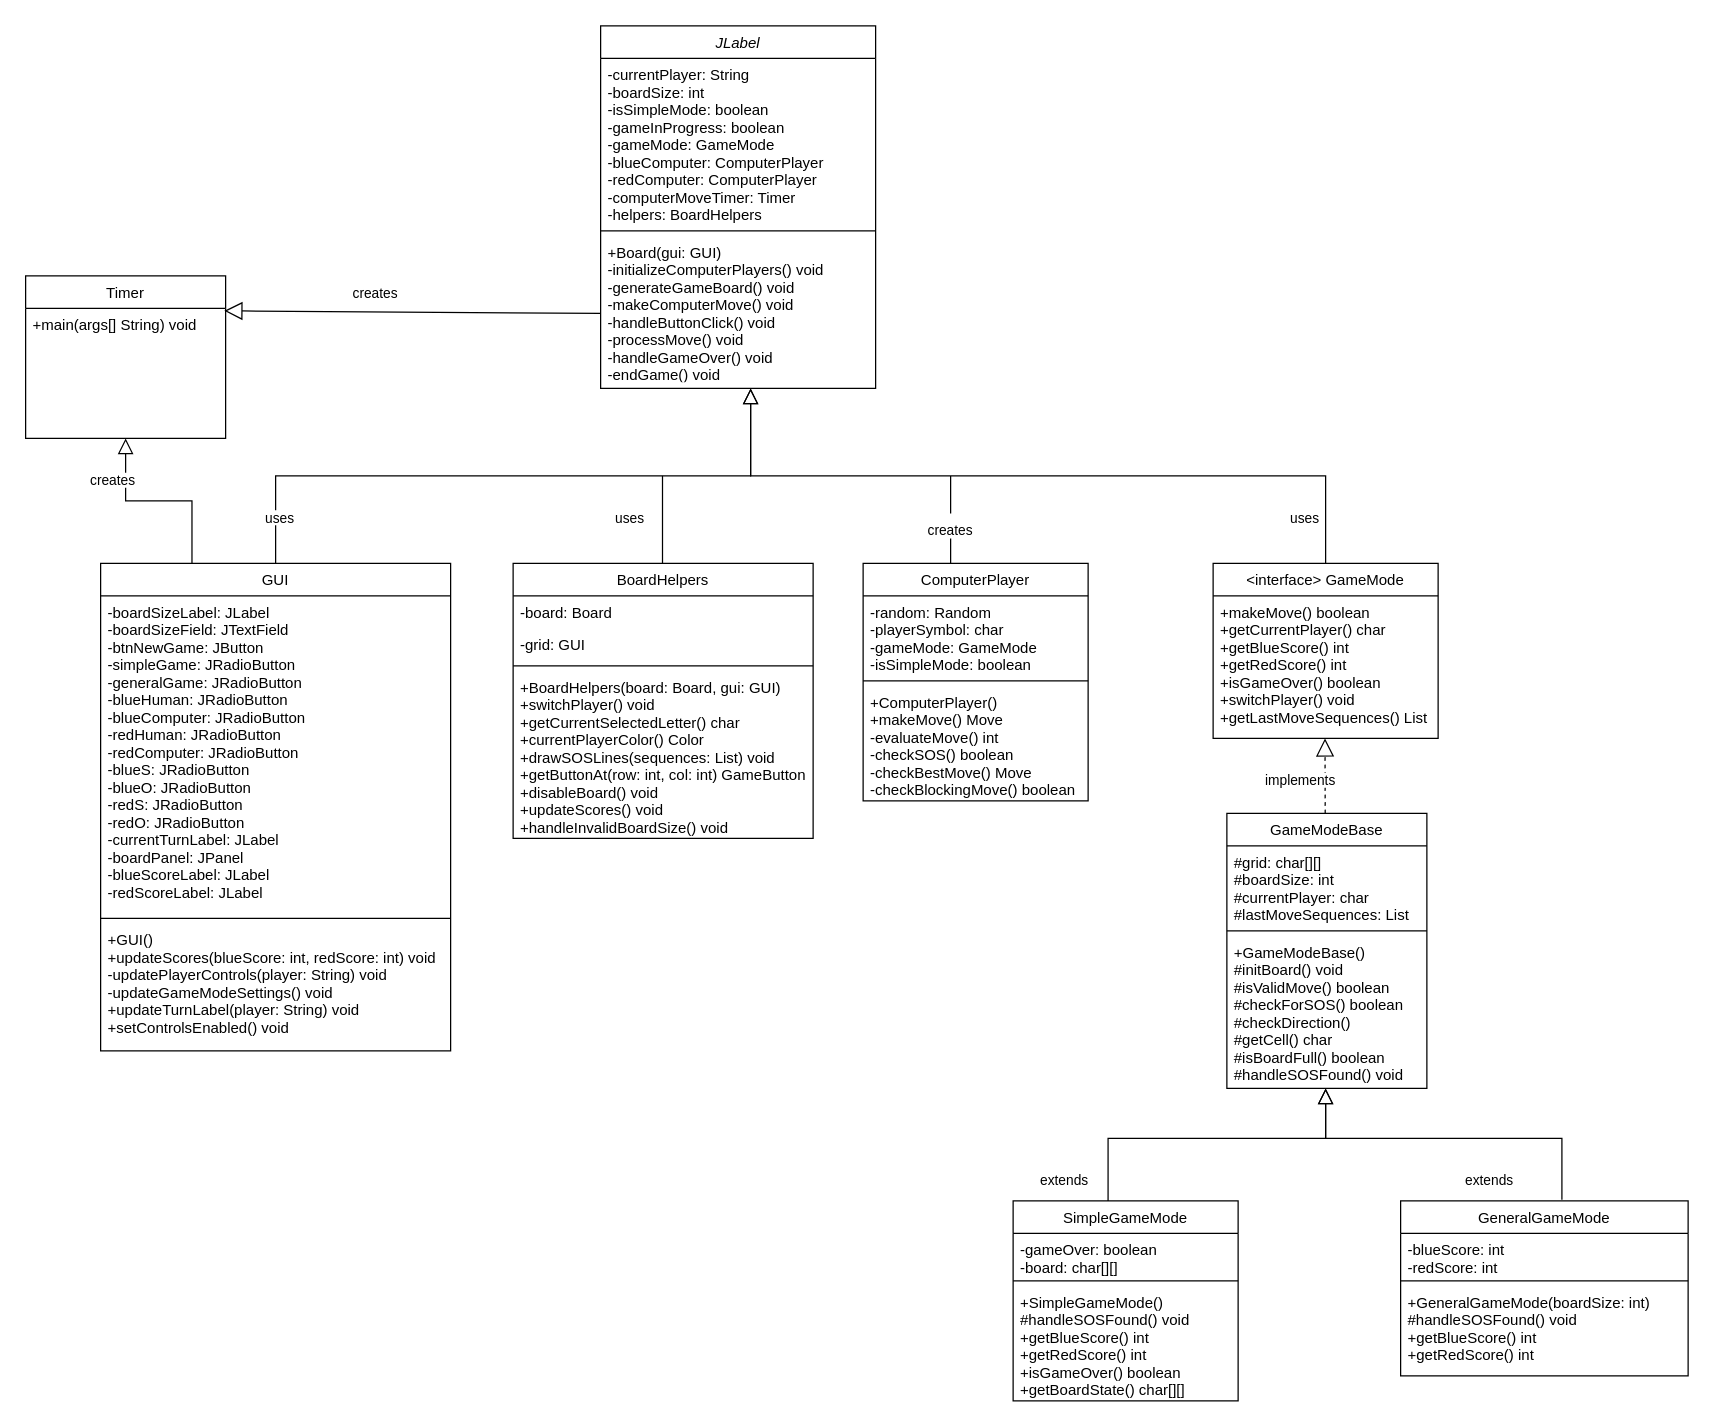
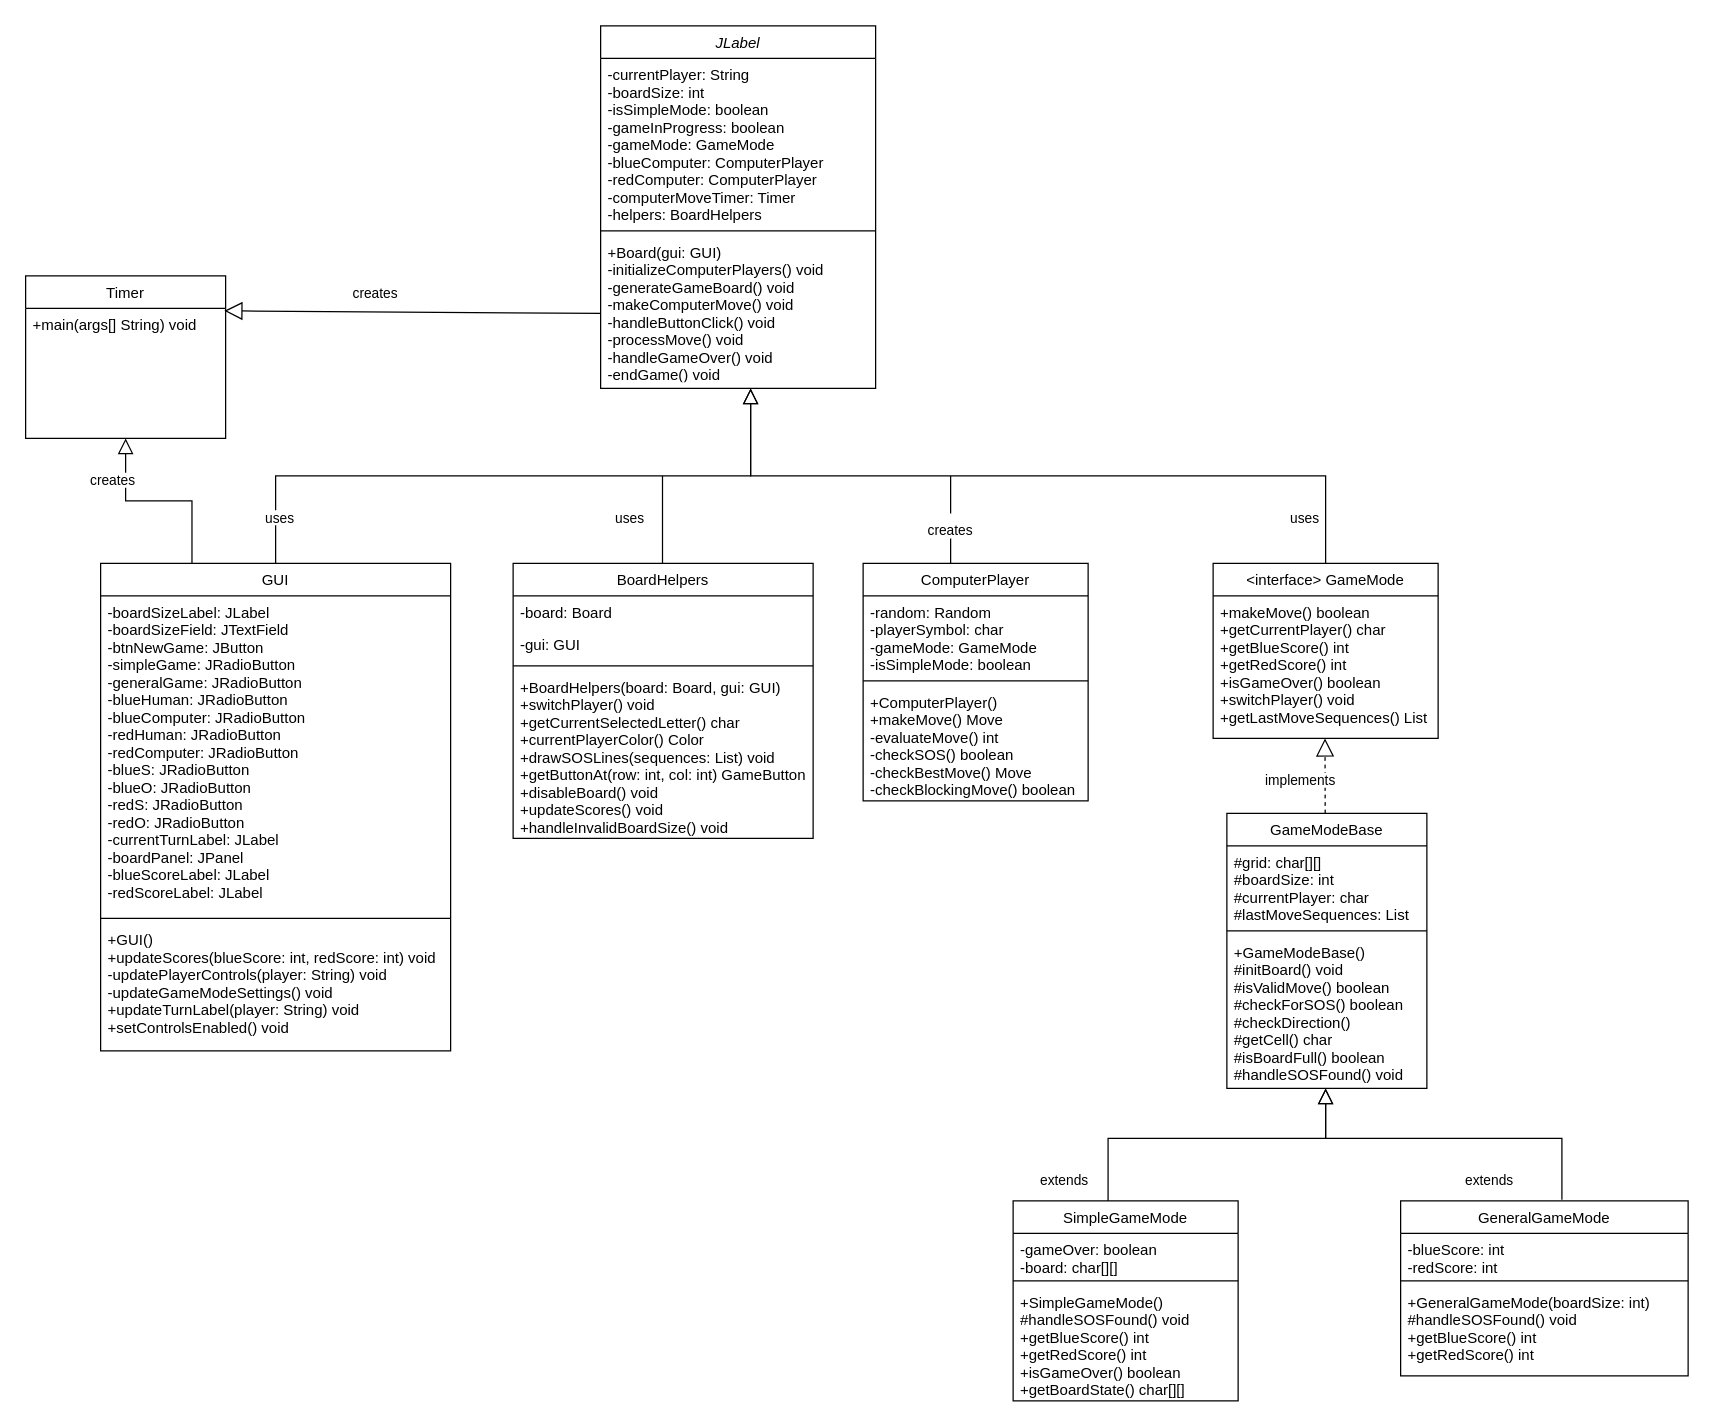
node "-grid: GUI": label "-grid: GUI" -> "-gui: GUI"
